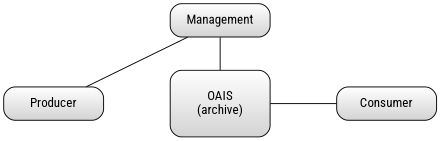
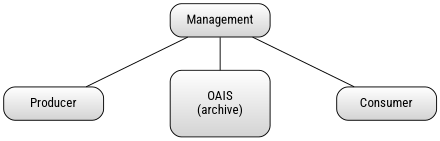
edge "OAIS (archive)" -- "Consumer": now "Management" -- "Consumer"
